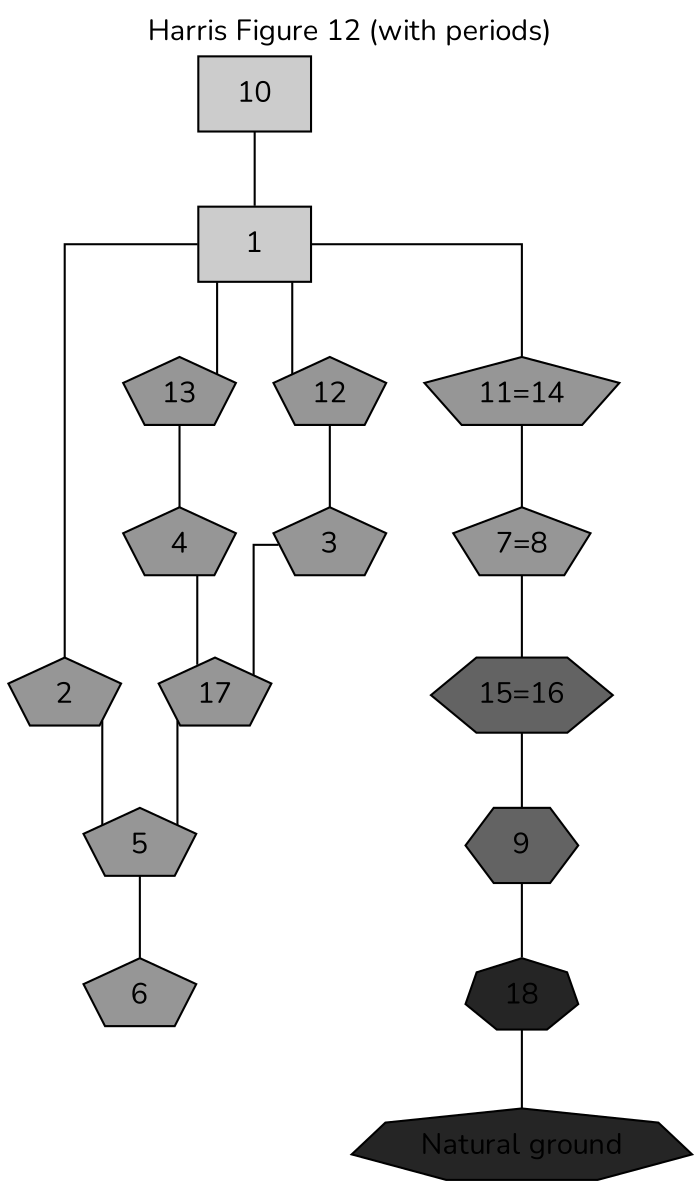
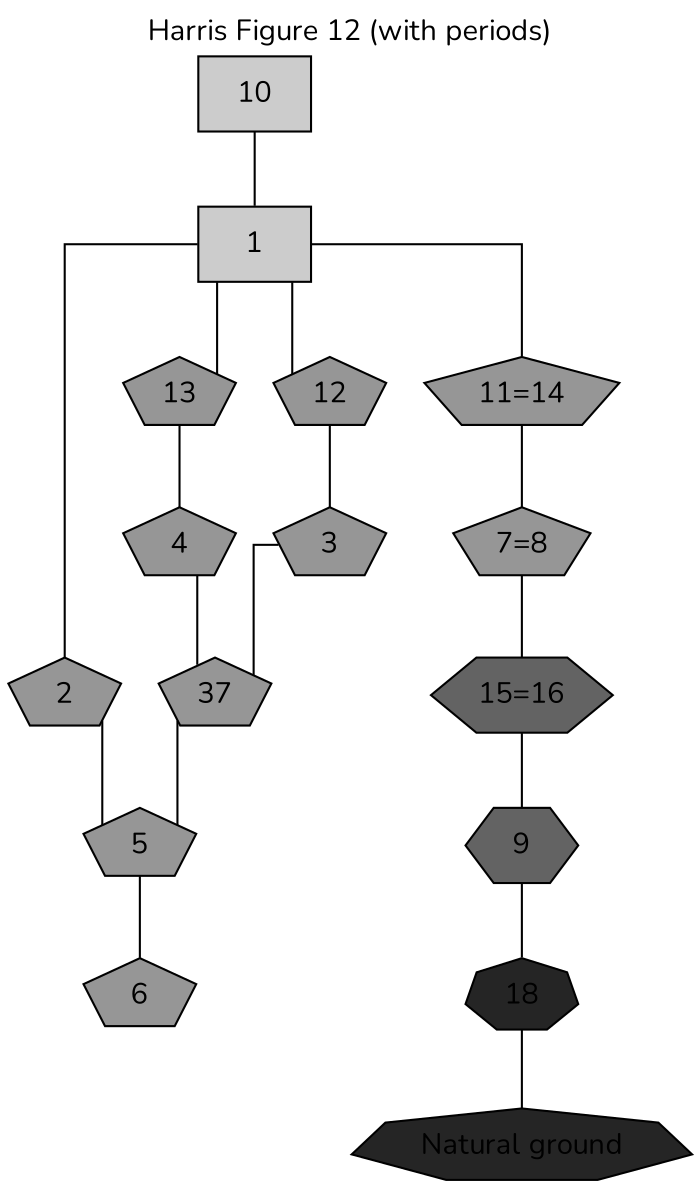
node "17": label "17" -> "37"
